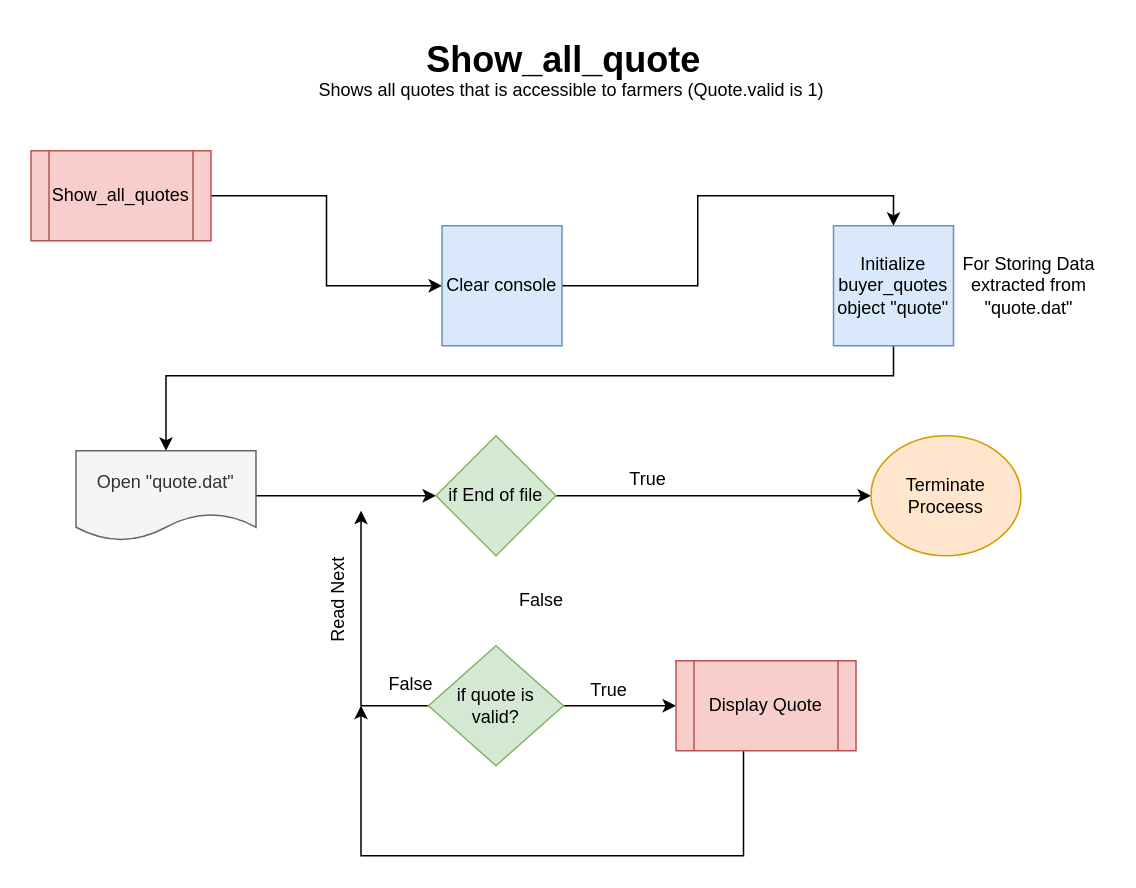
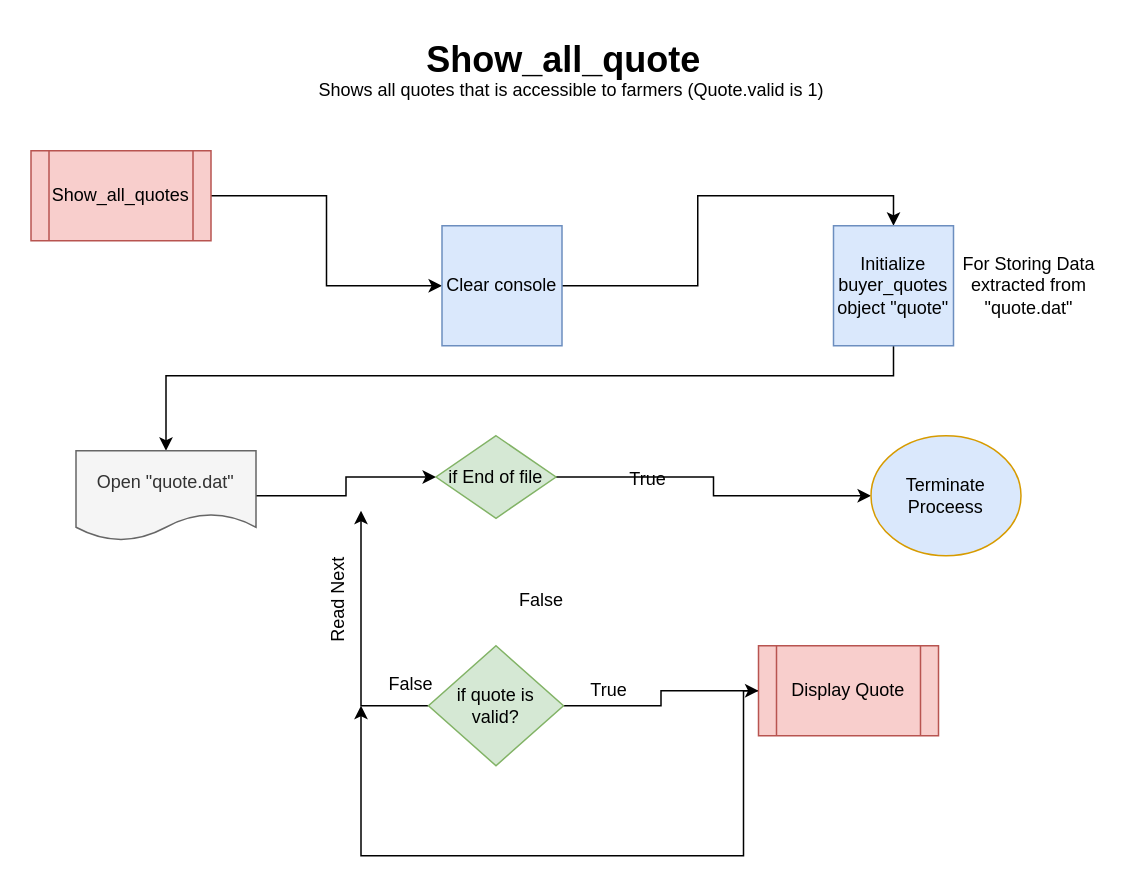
node "if End of file": size 120x120 -> 120x83
node "Terminate Proceess": fillcolor #ffe6cc -> #dae8fc
node "Display Quote": moved (766, 706) -> (848, 691)
